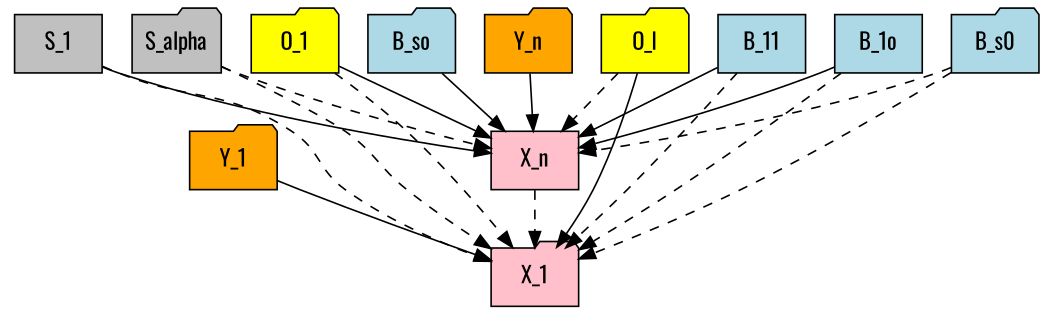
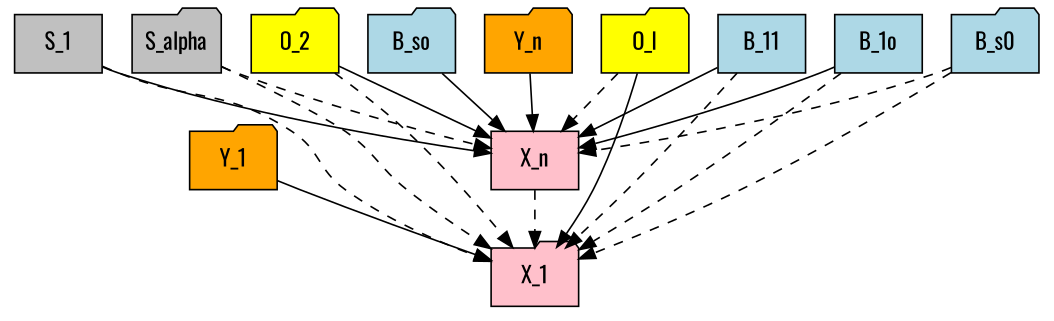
node "O_1": label "O_1" -> "O_2"
